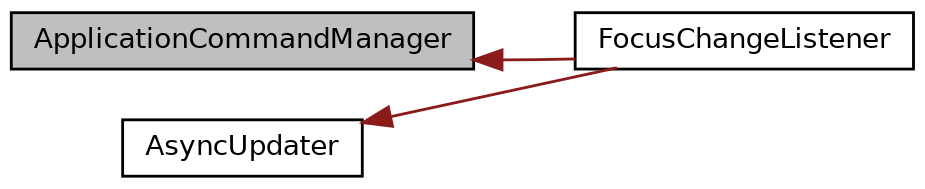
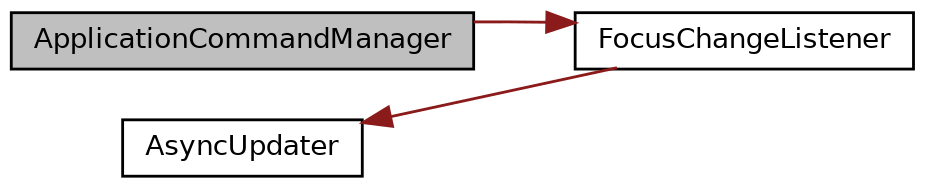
edge "FocusChangeListener" -> "ApplicationCommandManager": reversed
